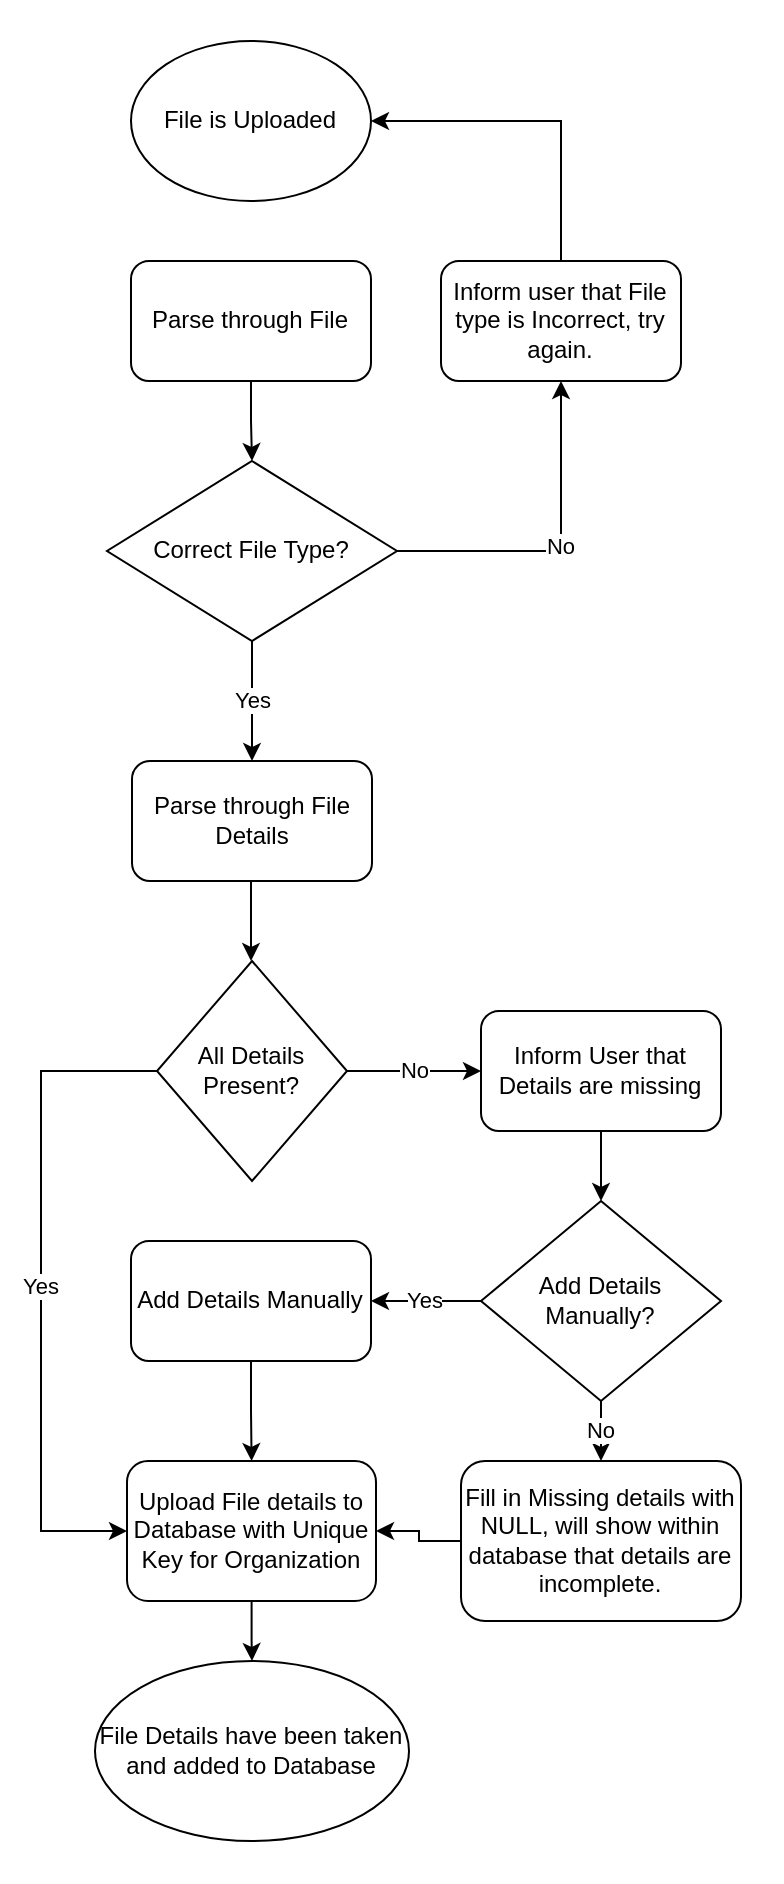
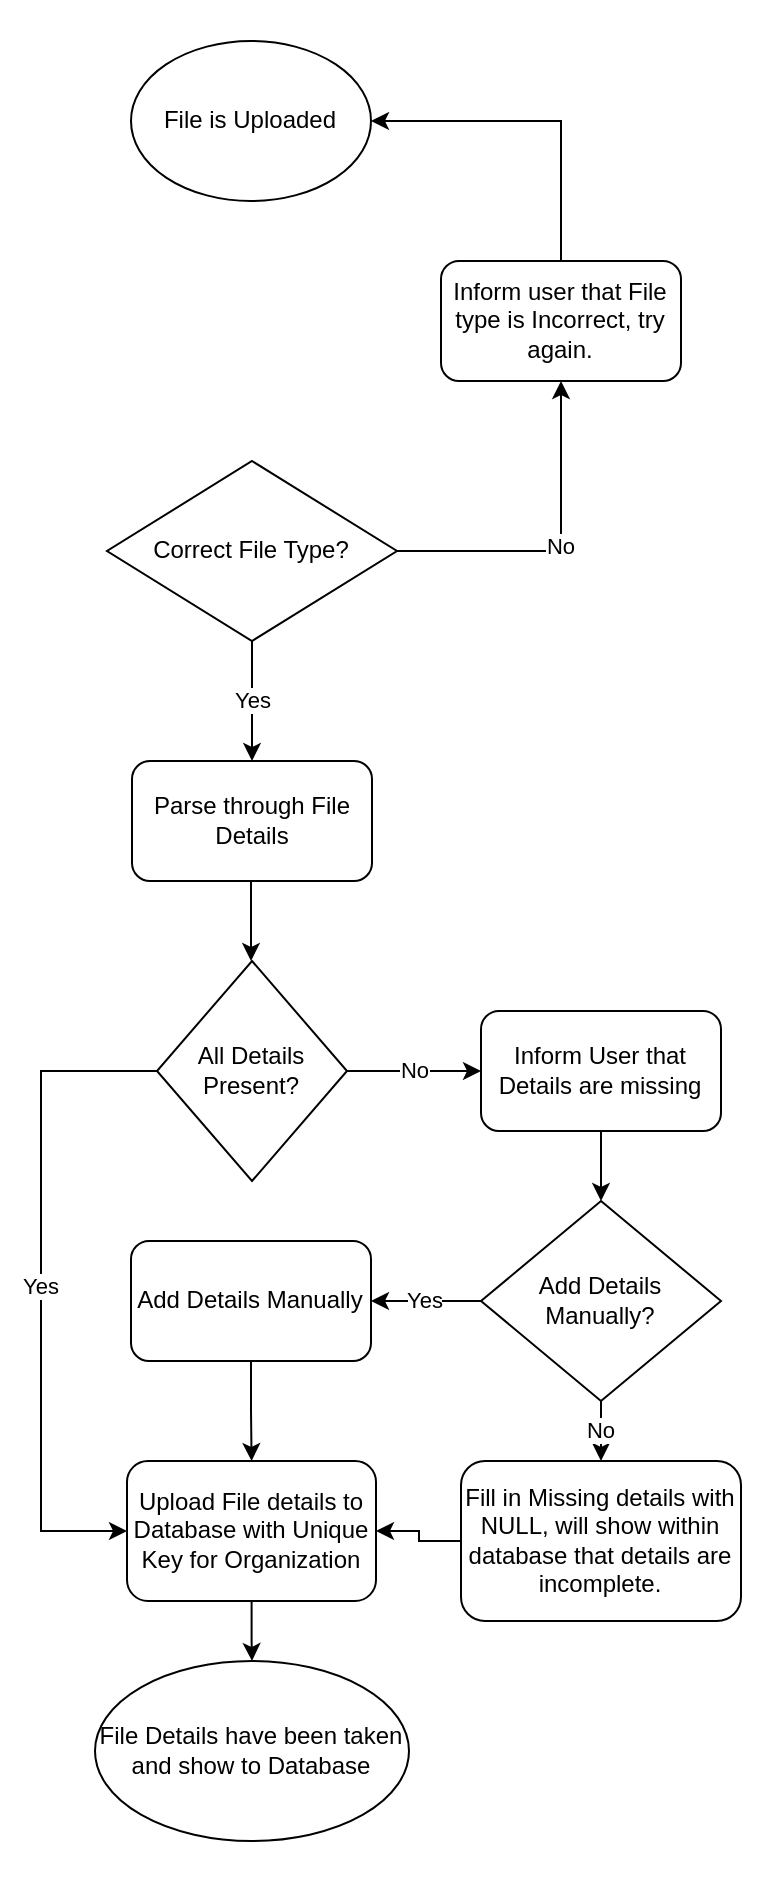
node "Parse through File": removed
edge "Parse through File" -> "Correct File Type?": removed
node "File Details have been taken and added to Database": label "File Details have been taken and added to Database" -> "File Details have been taken and show to Database"
